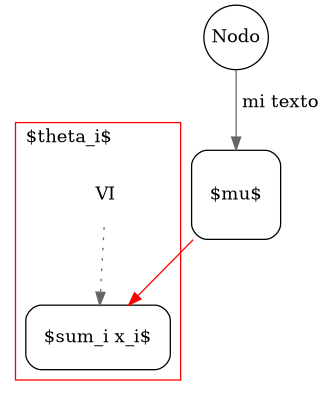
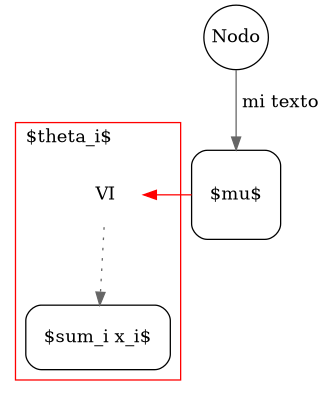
edge "$mu$" -> "$sum_i x_i$": now "$mu$" -> "VI"
